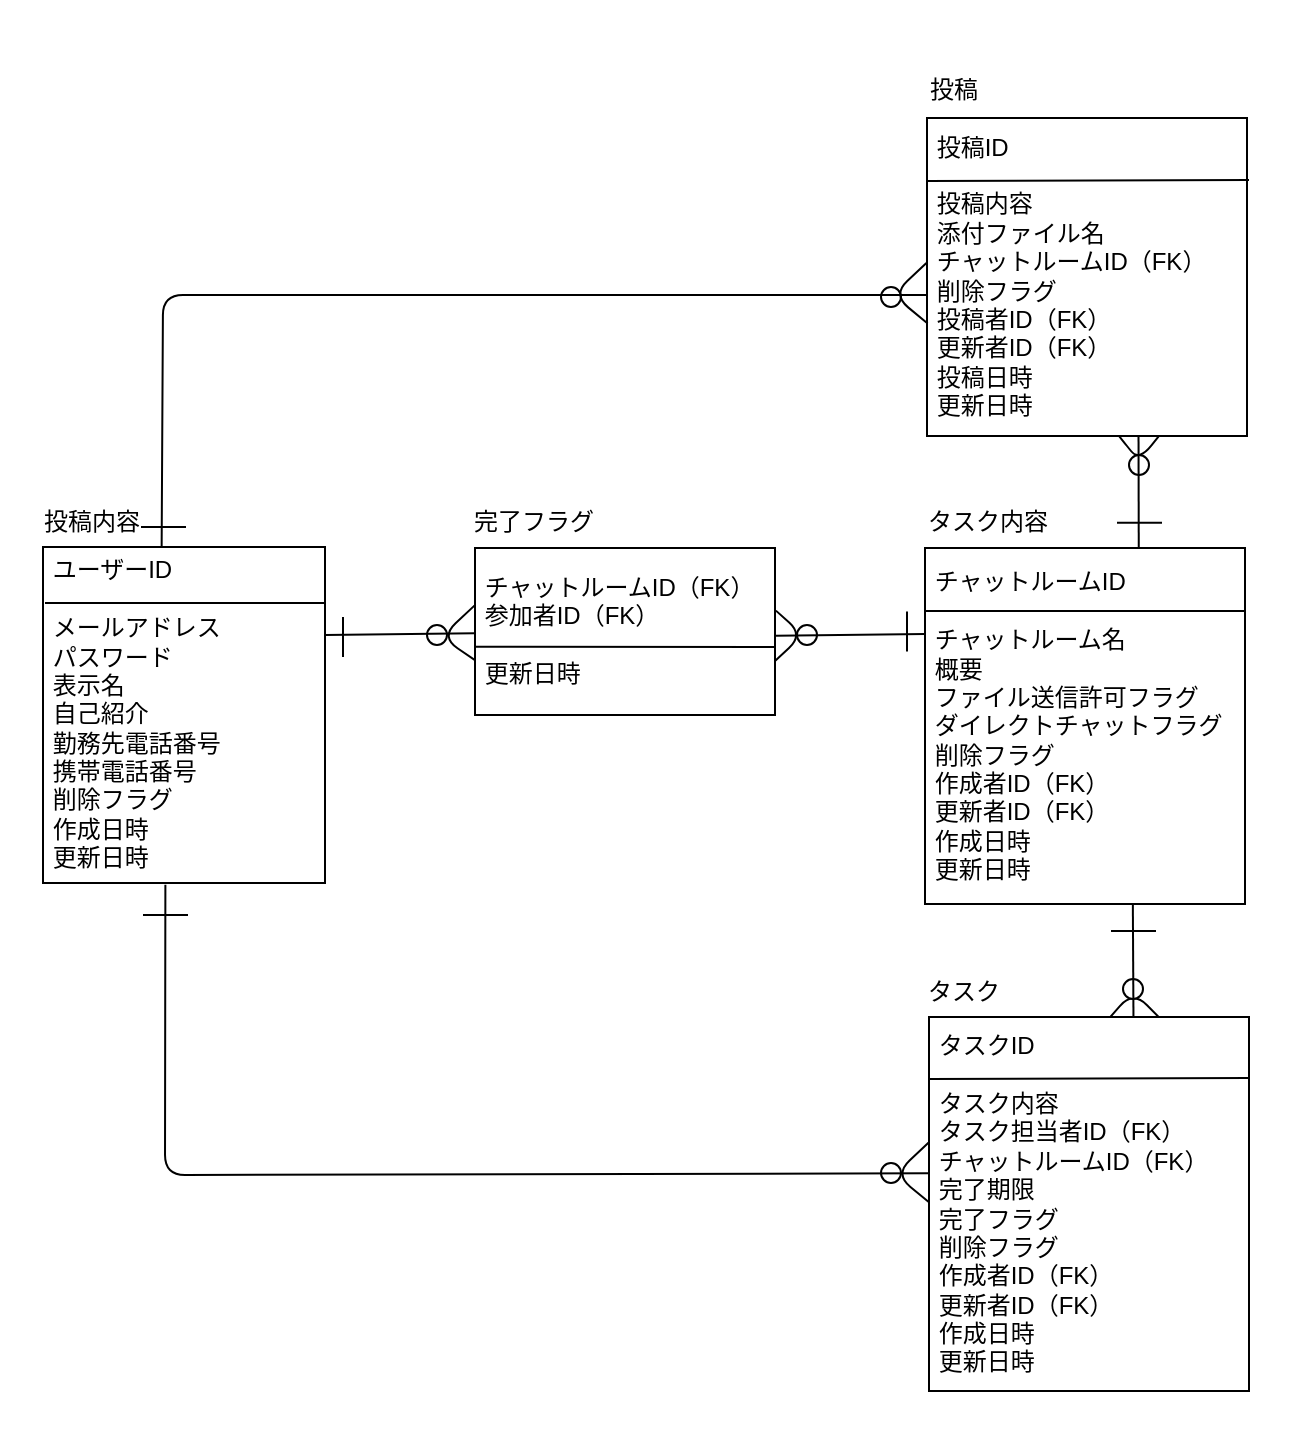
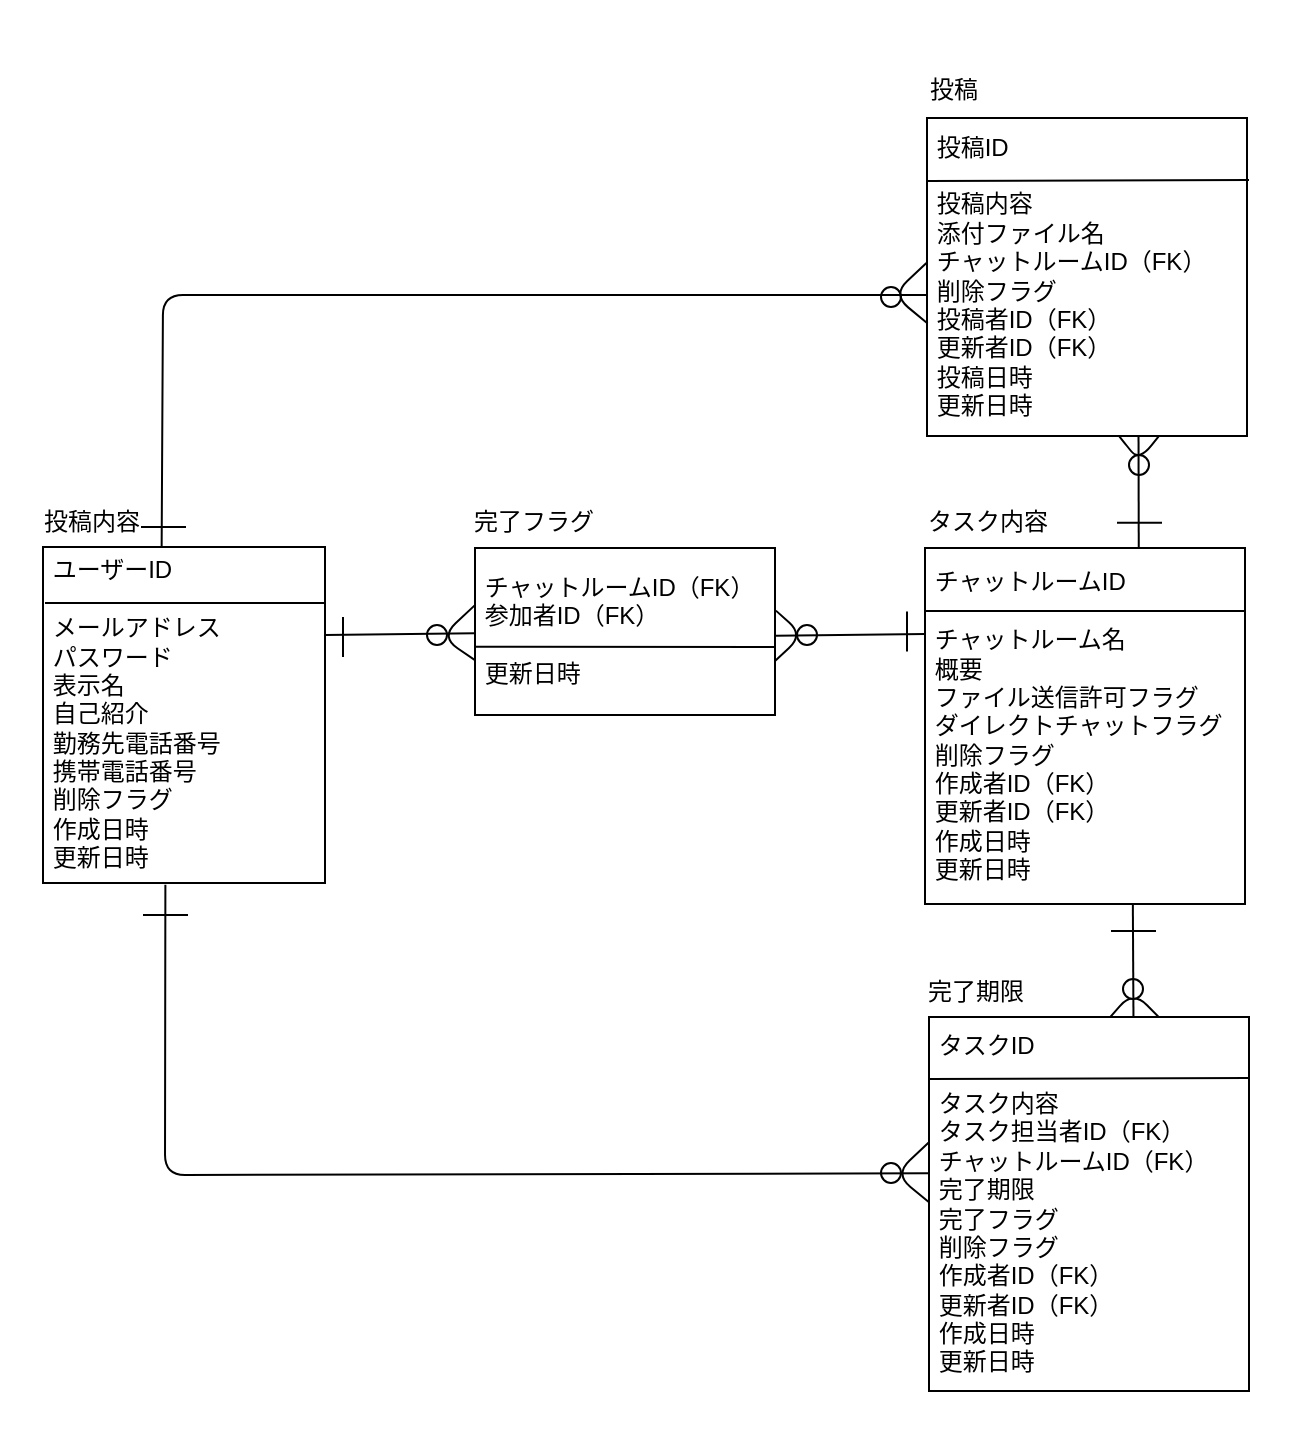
node "タスク": label "タスク" -> "完了期限"
